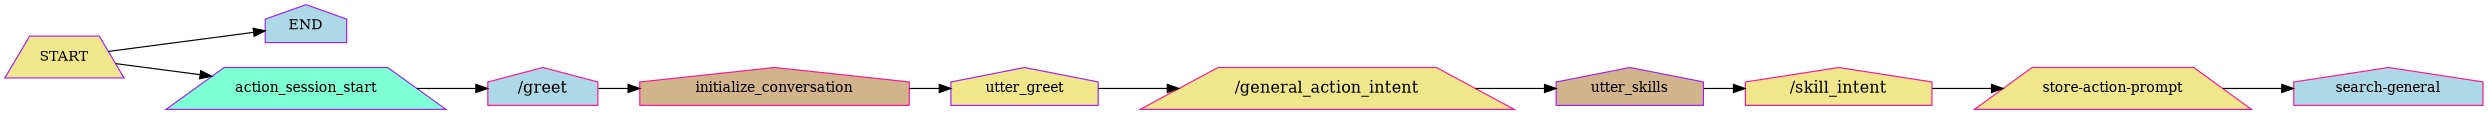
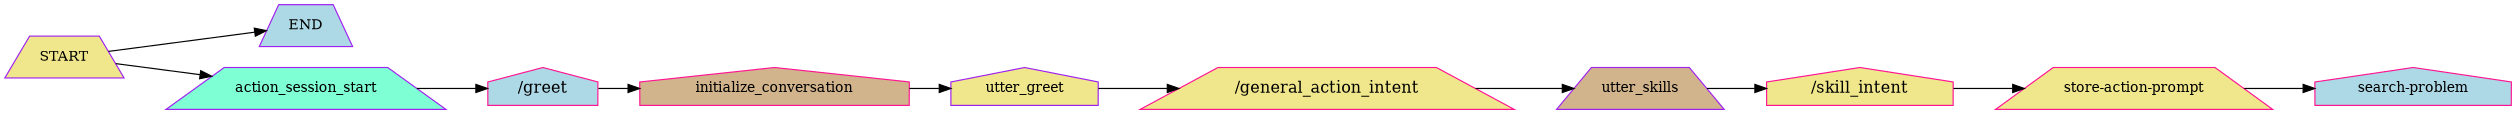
node "END": shape house -> trapezium
node "utter_skills": shape house -> trapezium
node "search-general": label "search-general" -> "search-problem"
